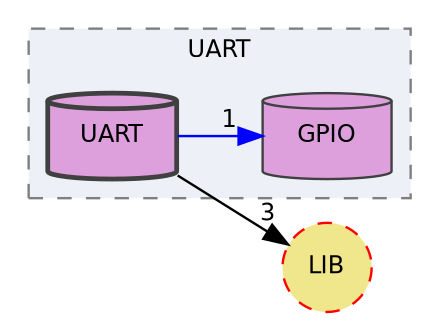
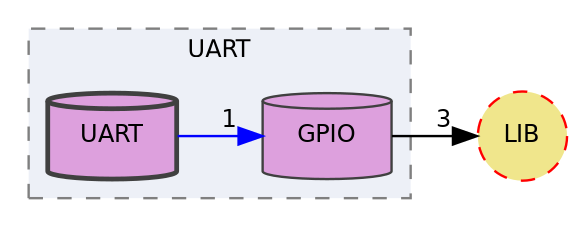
edge "UART" -> "LIB": now "GPIO" -> "LIB"
